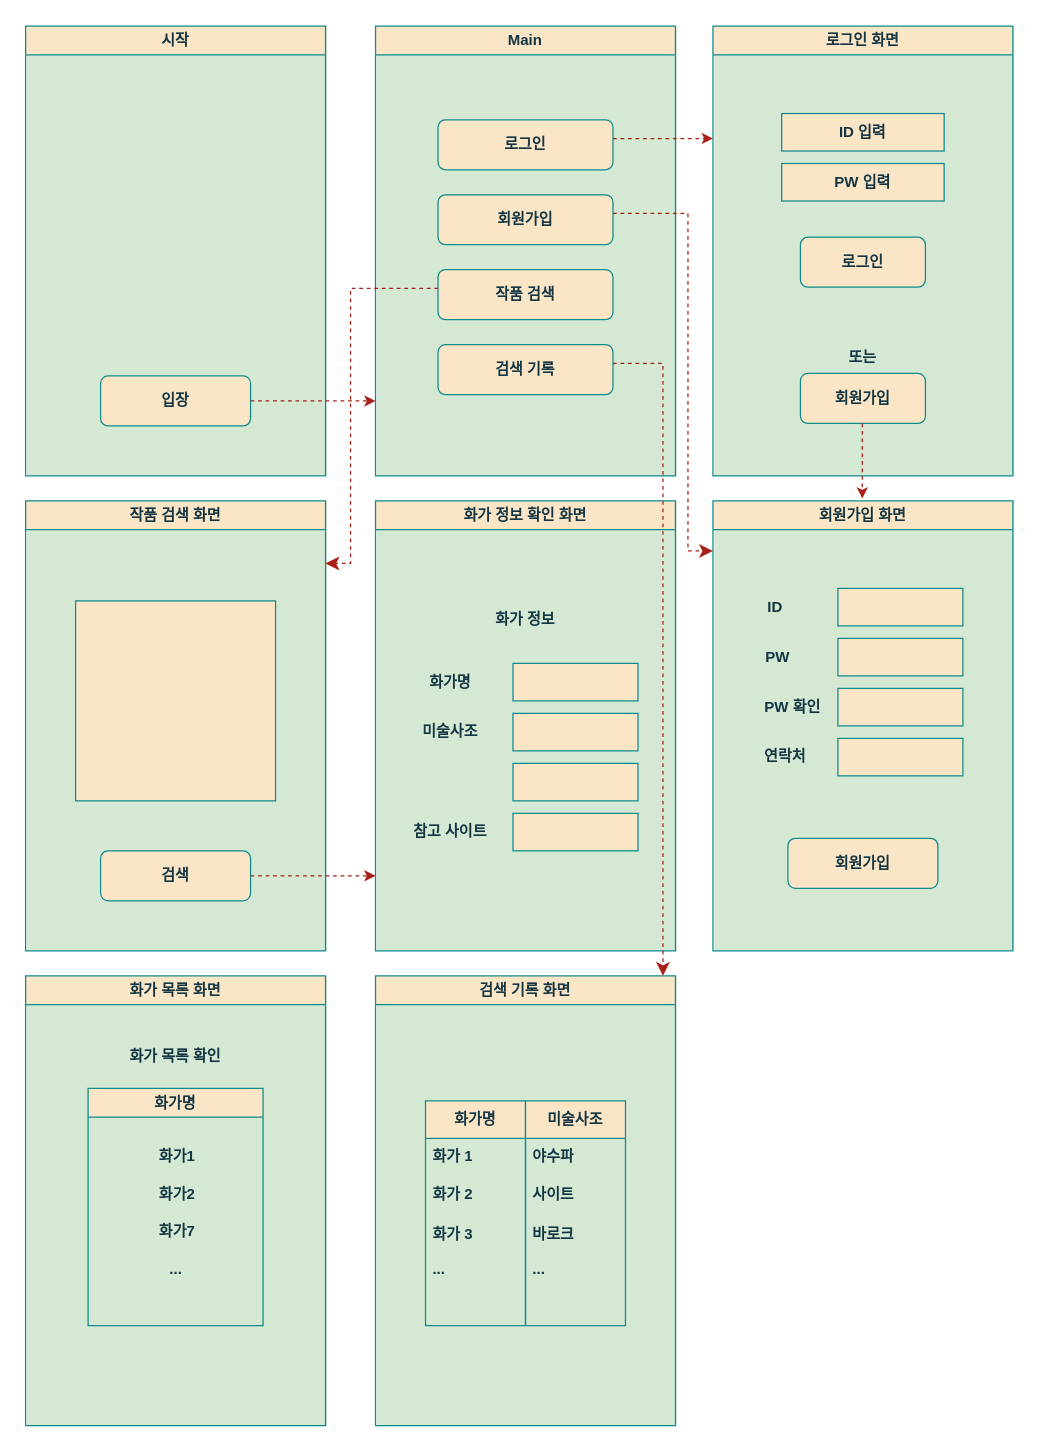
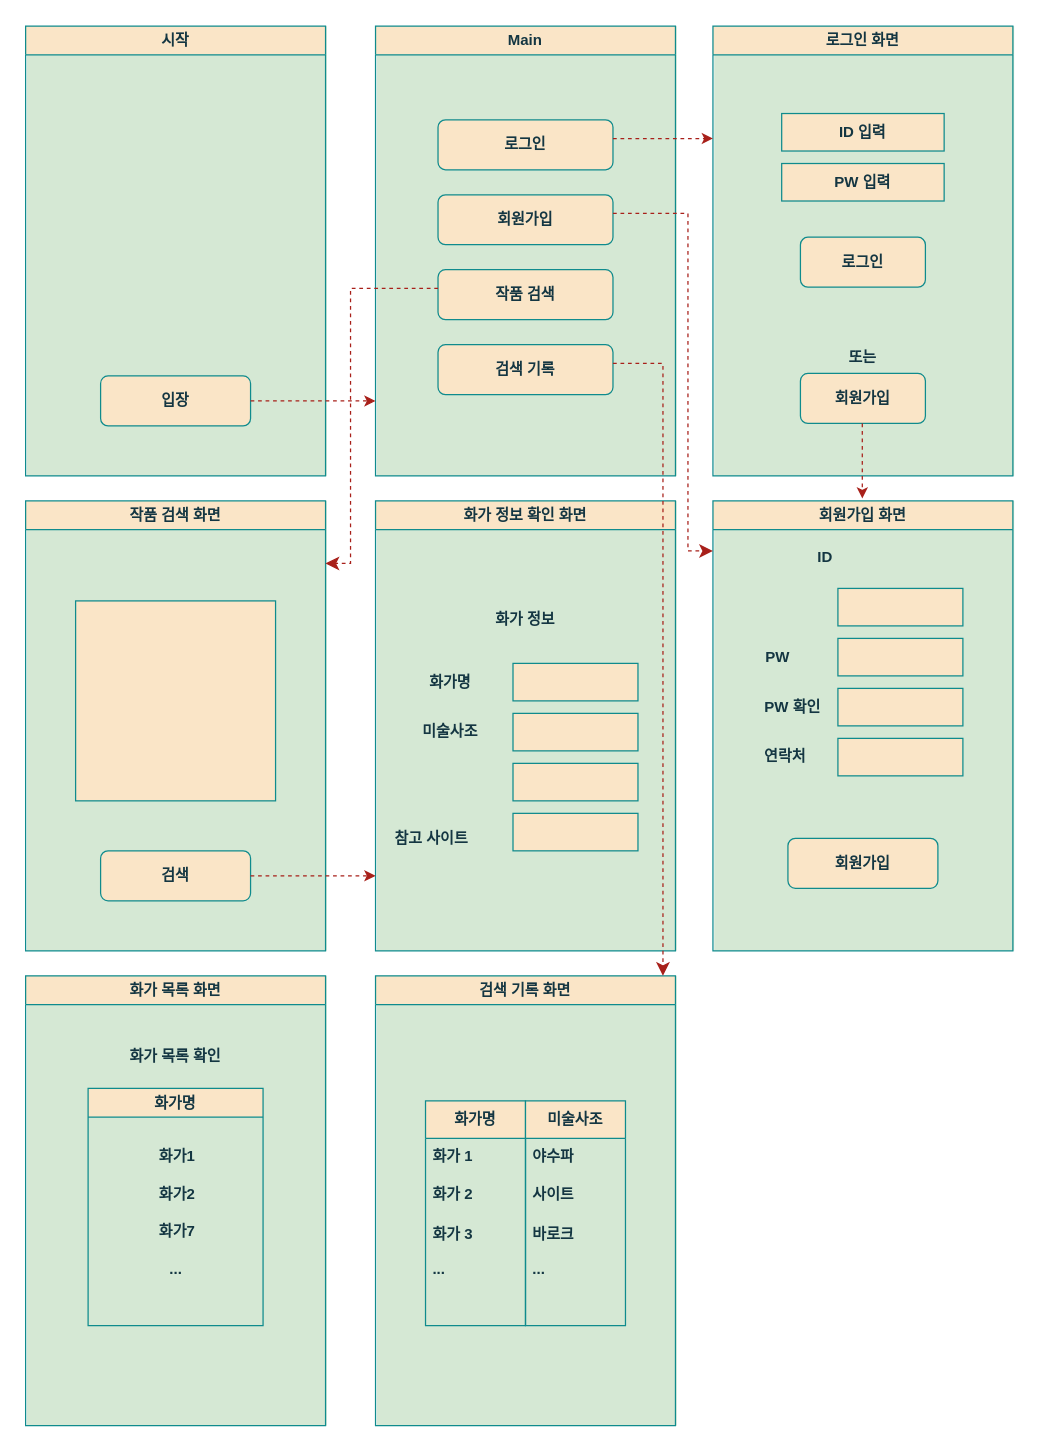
node "ID": moved (776, 607) -> (826, 557)
node "참고 사이트": moved (451, 832) -> (432, 838)
